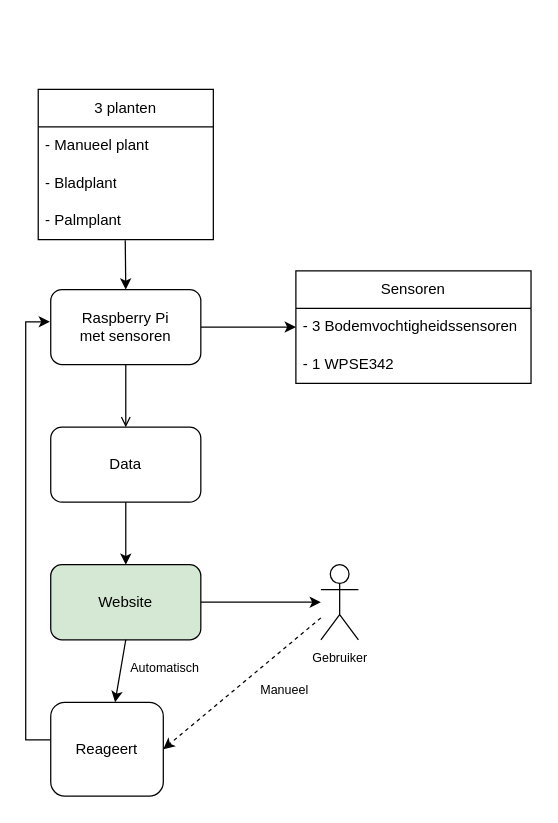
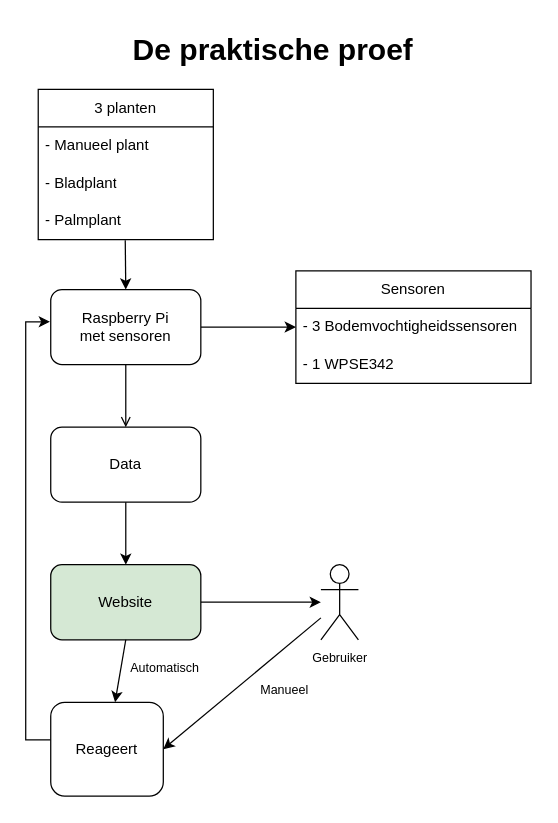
node "De praktische proef": added
edge "Gebruiker" -> "Reageert": style dashed -> solid
